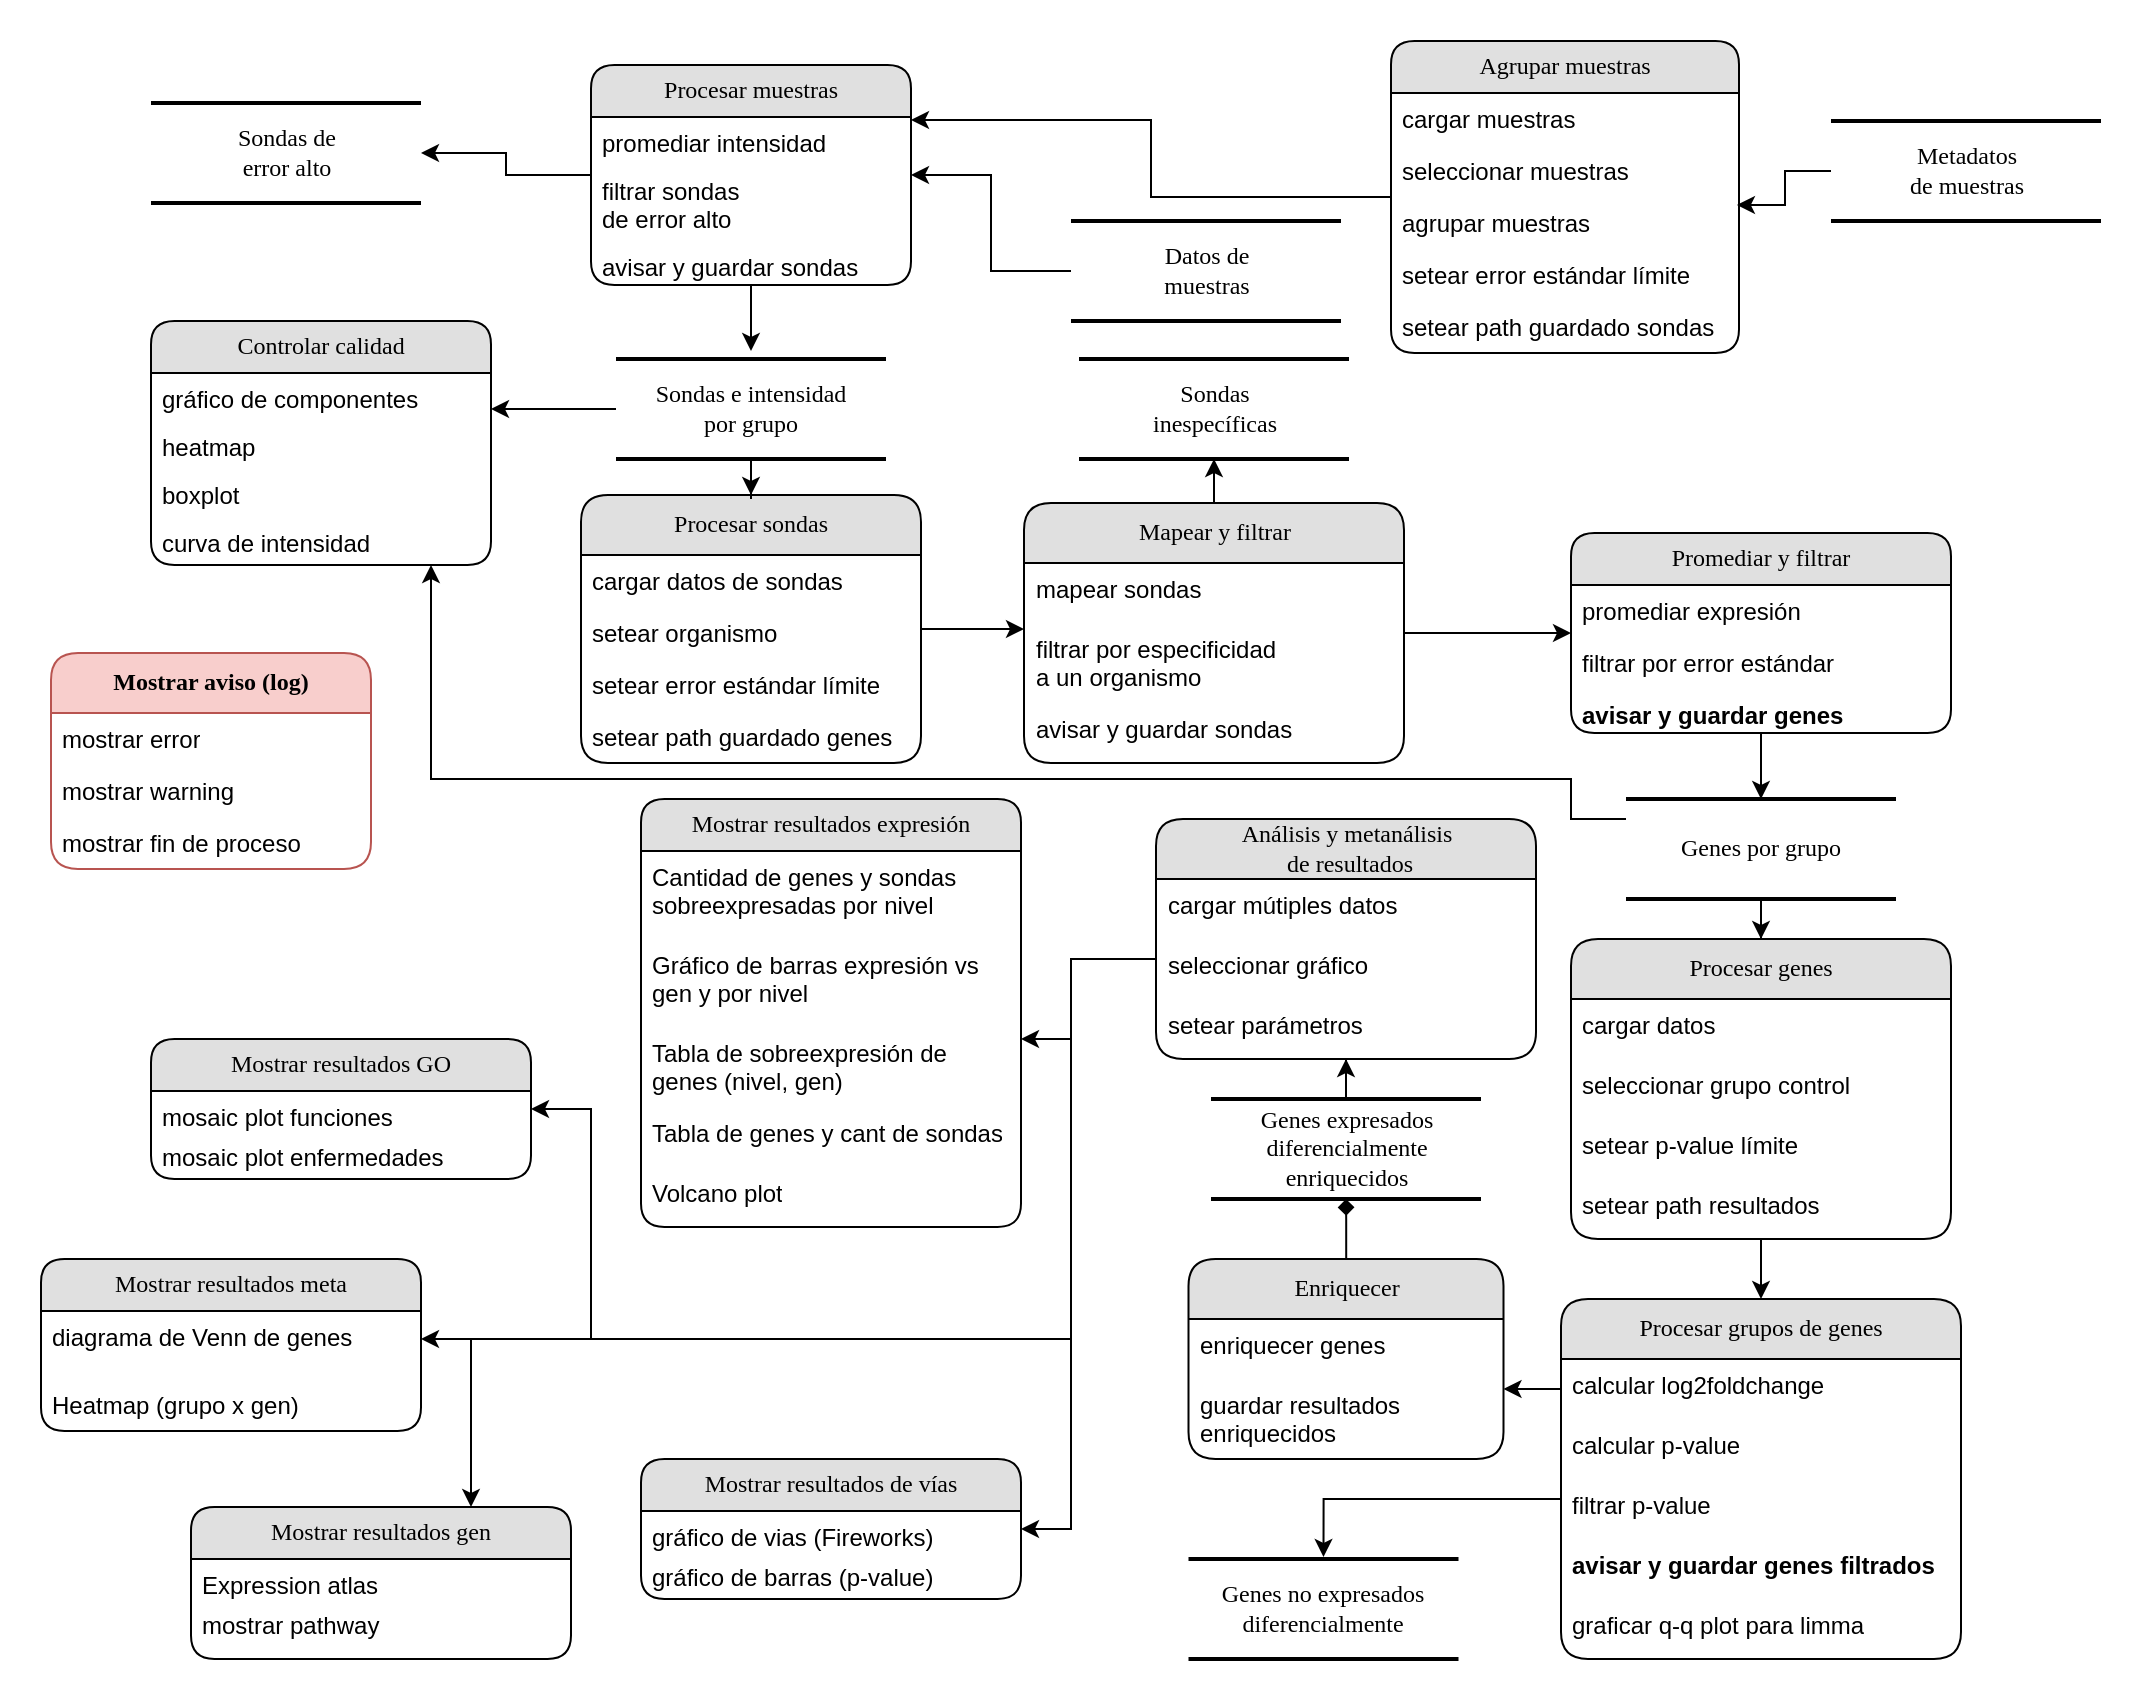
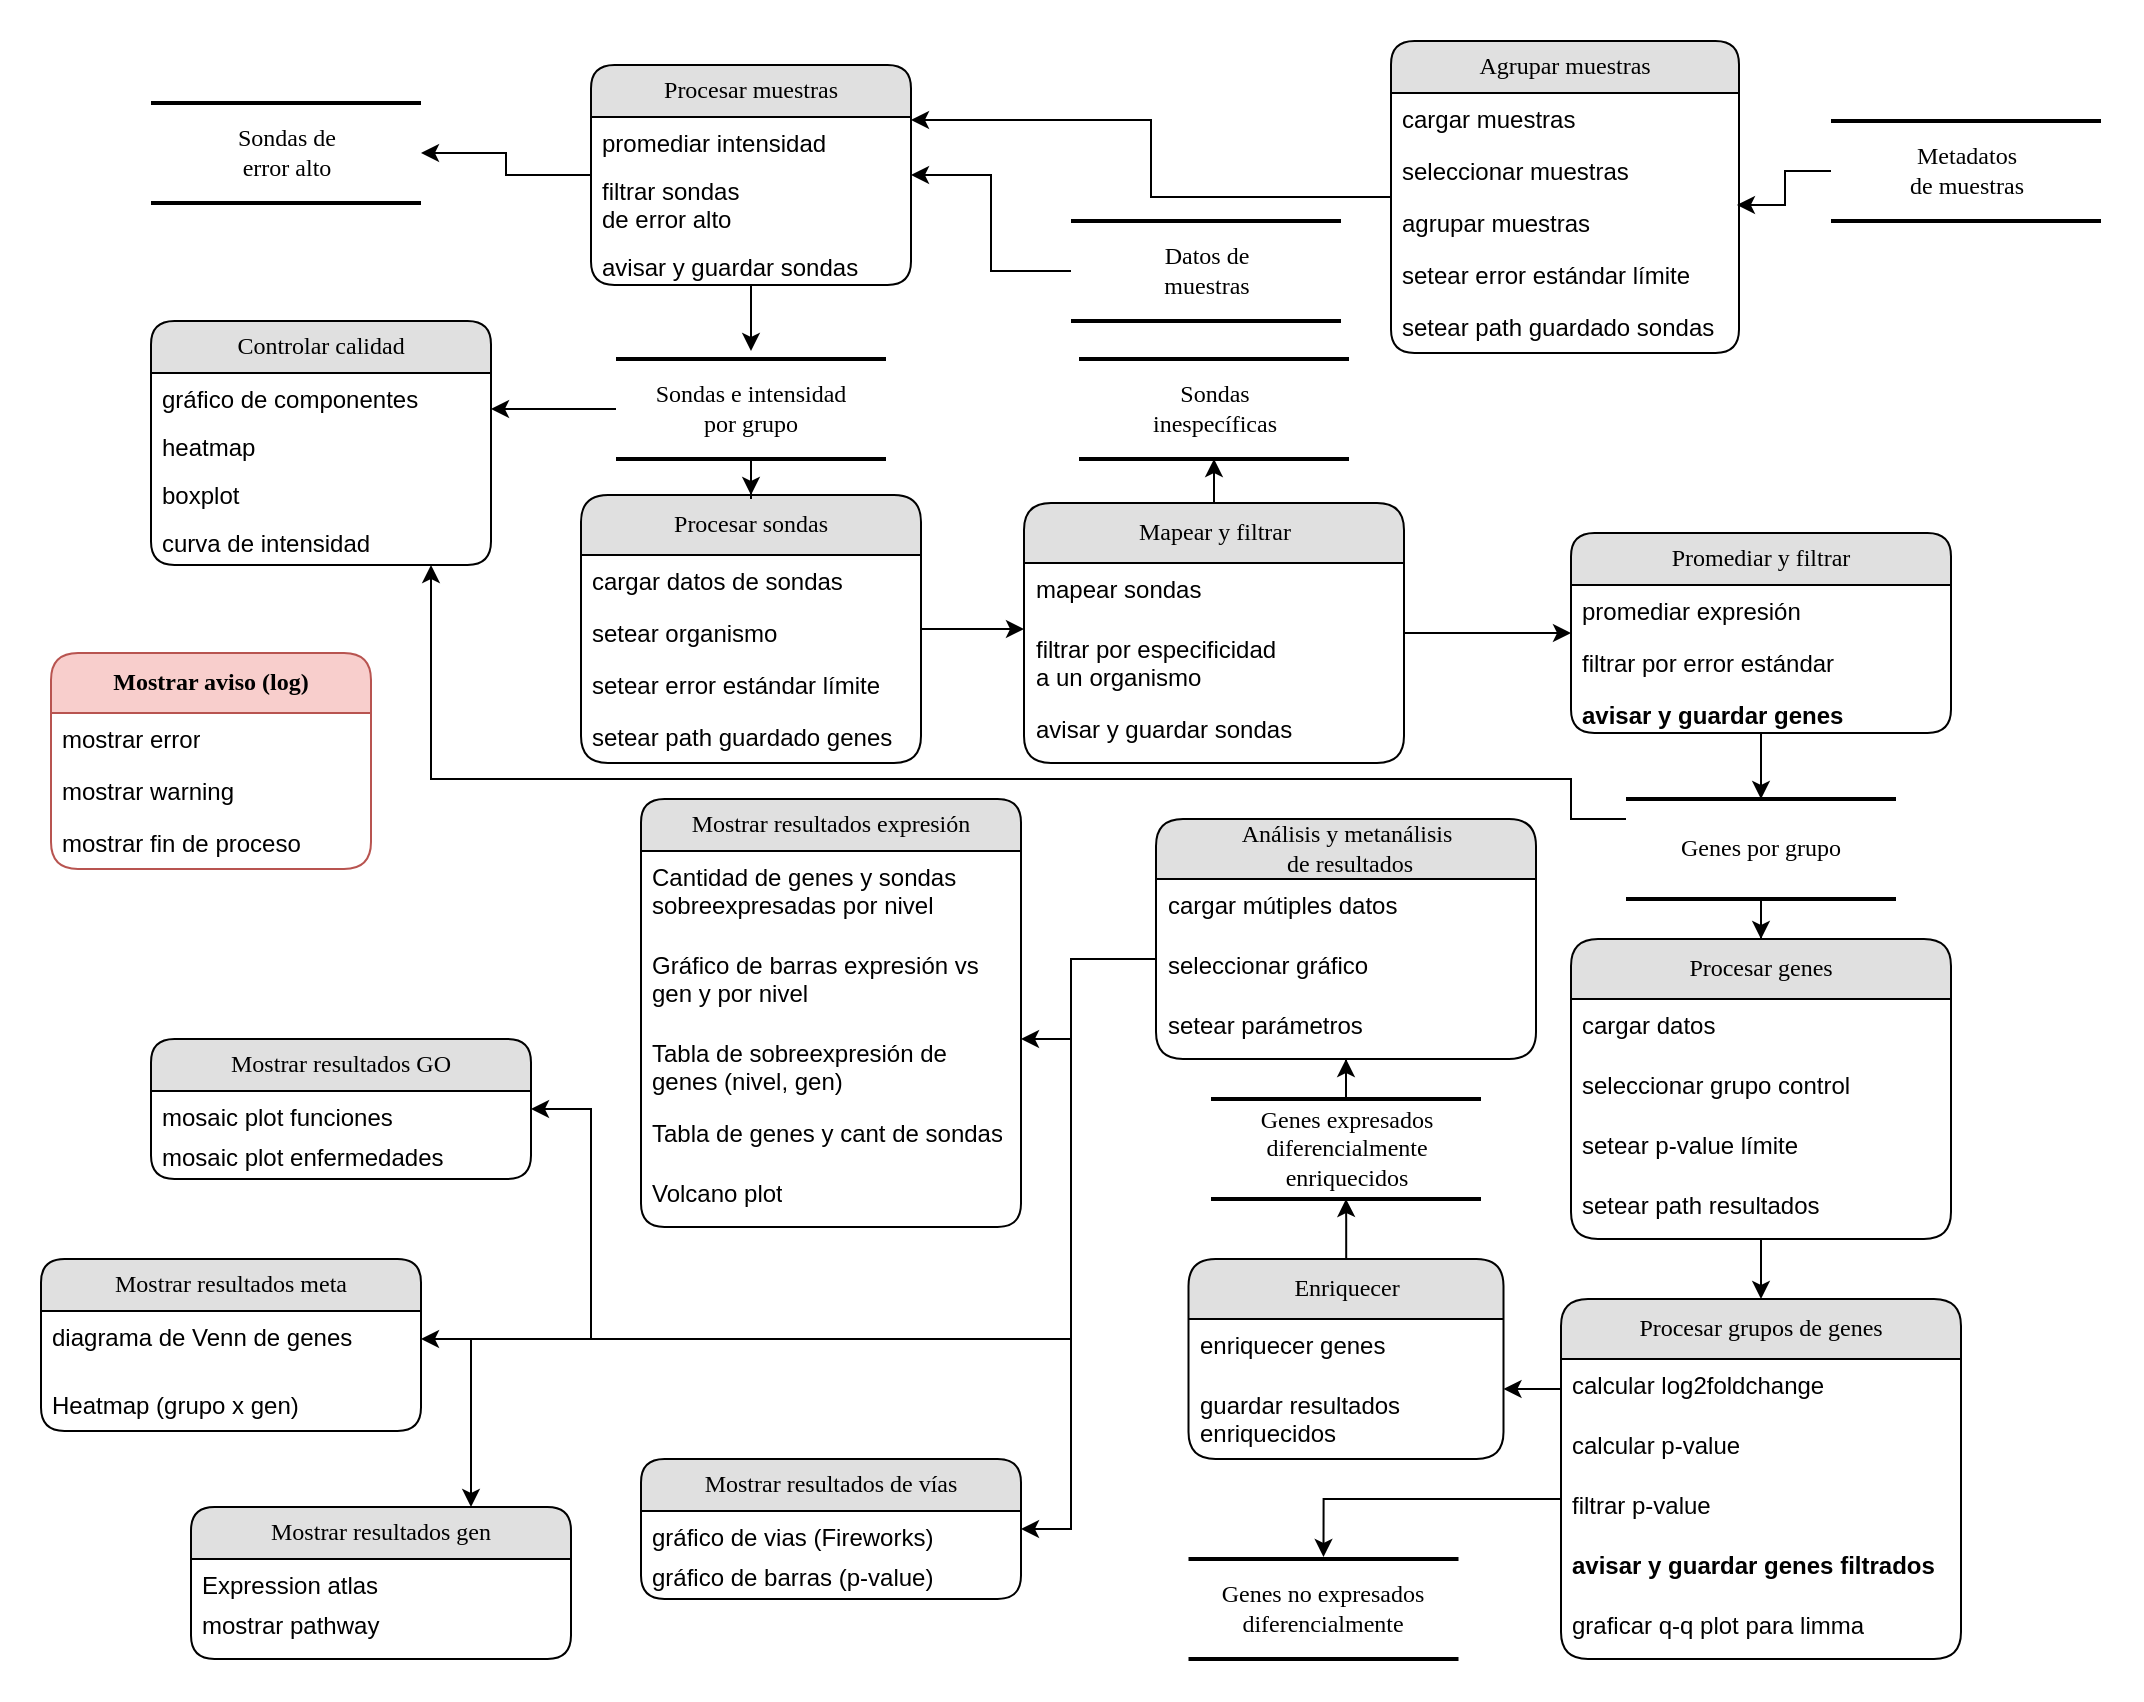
edge "Enriquecer" -> "Genes expresados diferencialmente enriquecidos": arrowhead diamond -> classic
